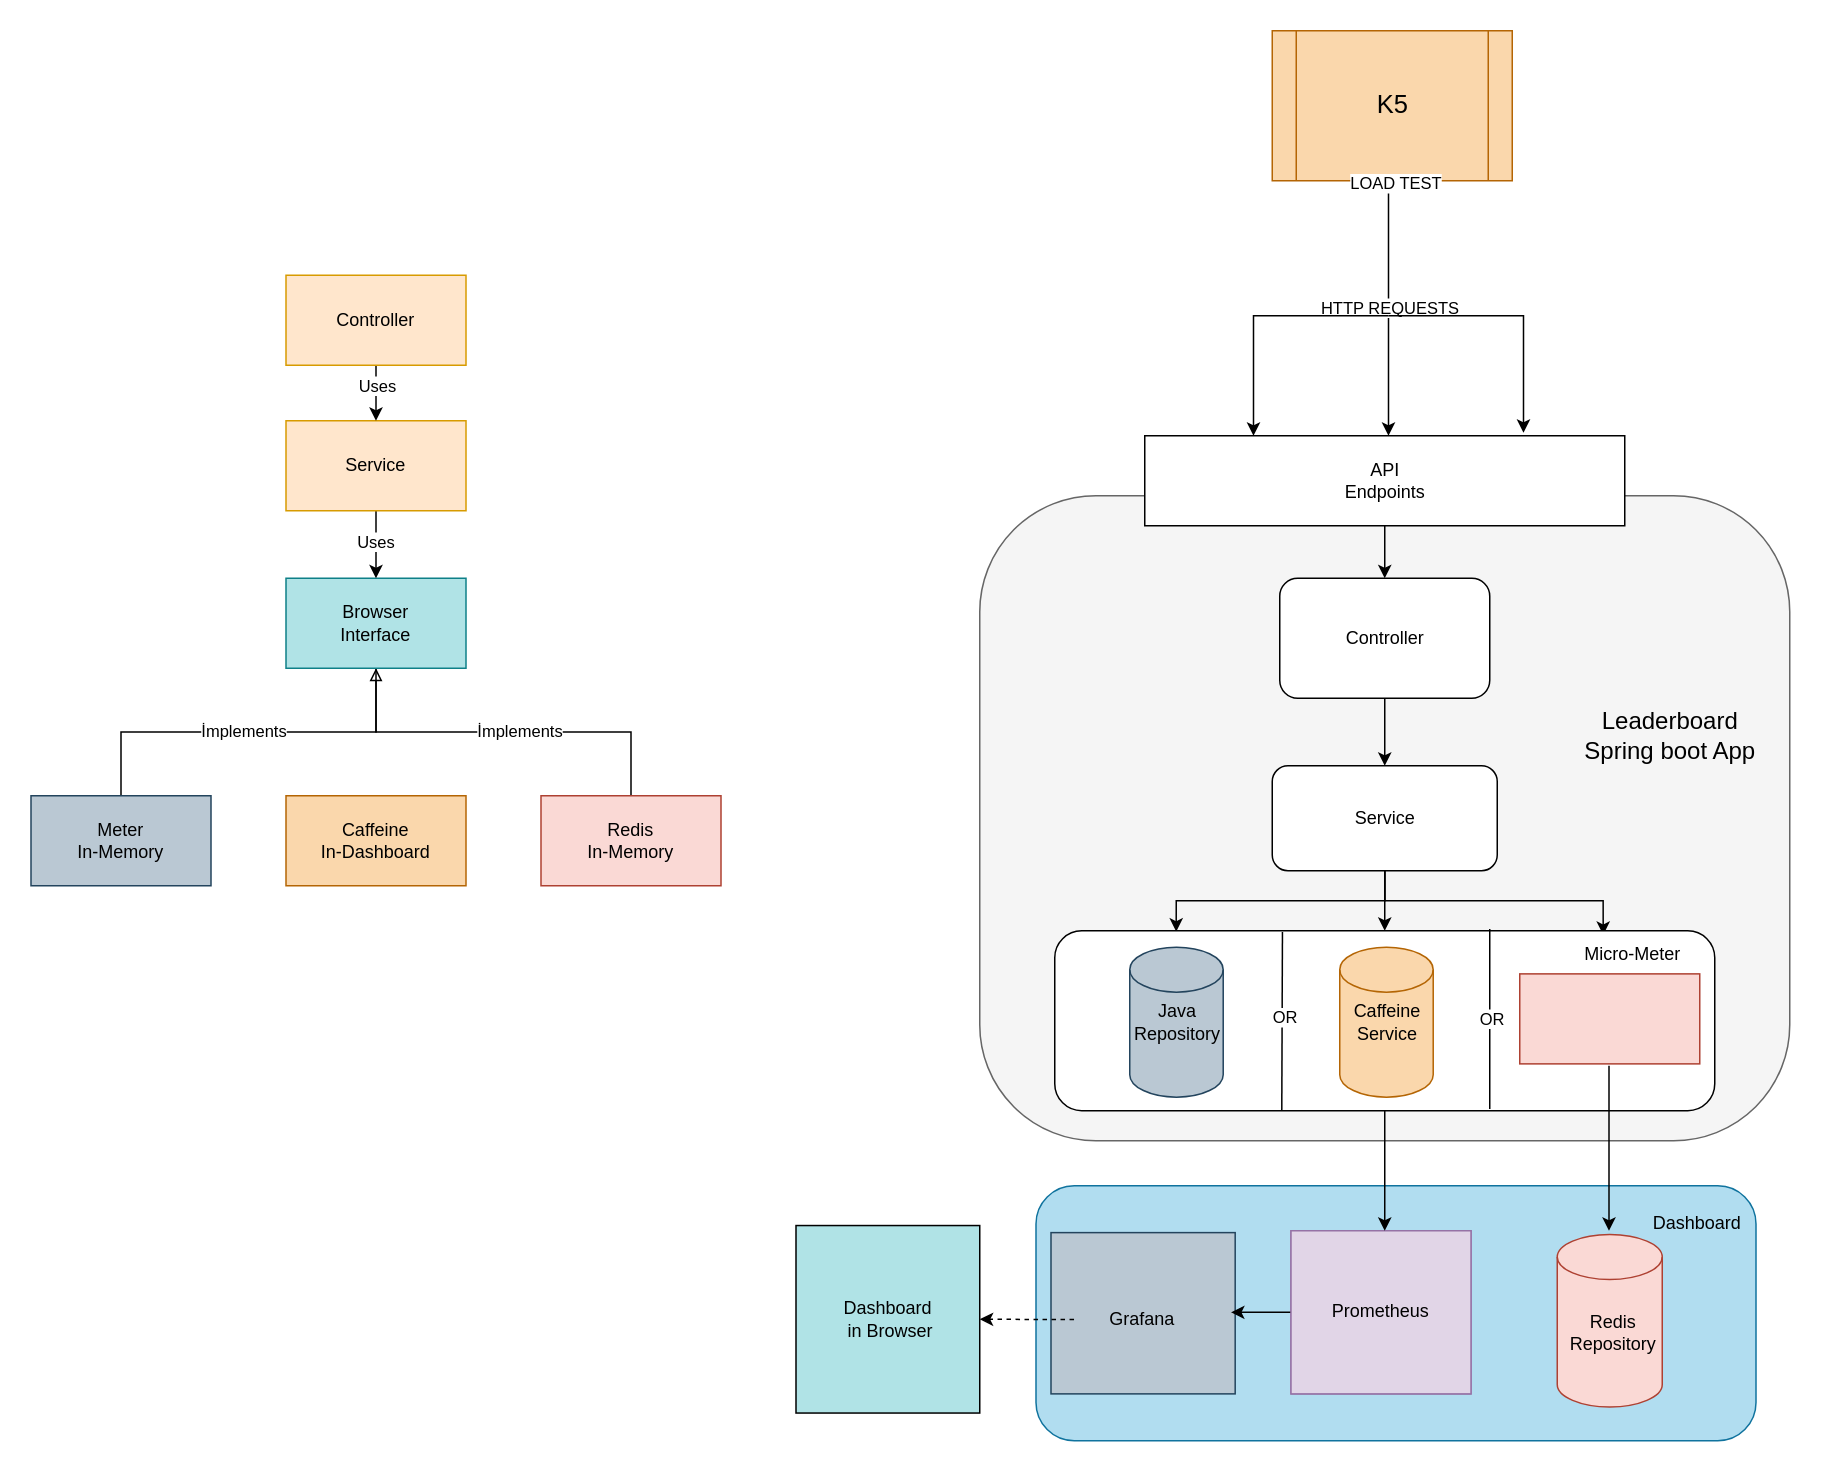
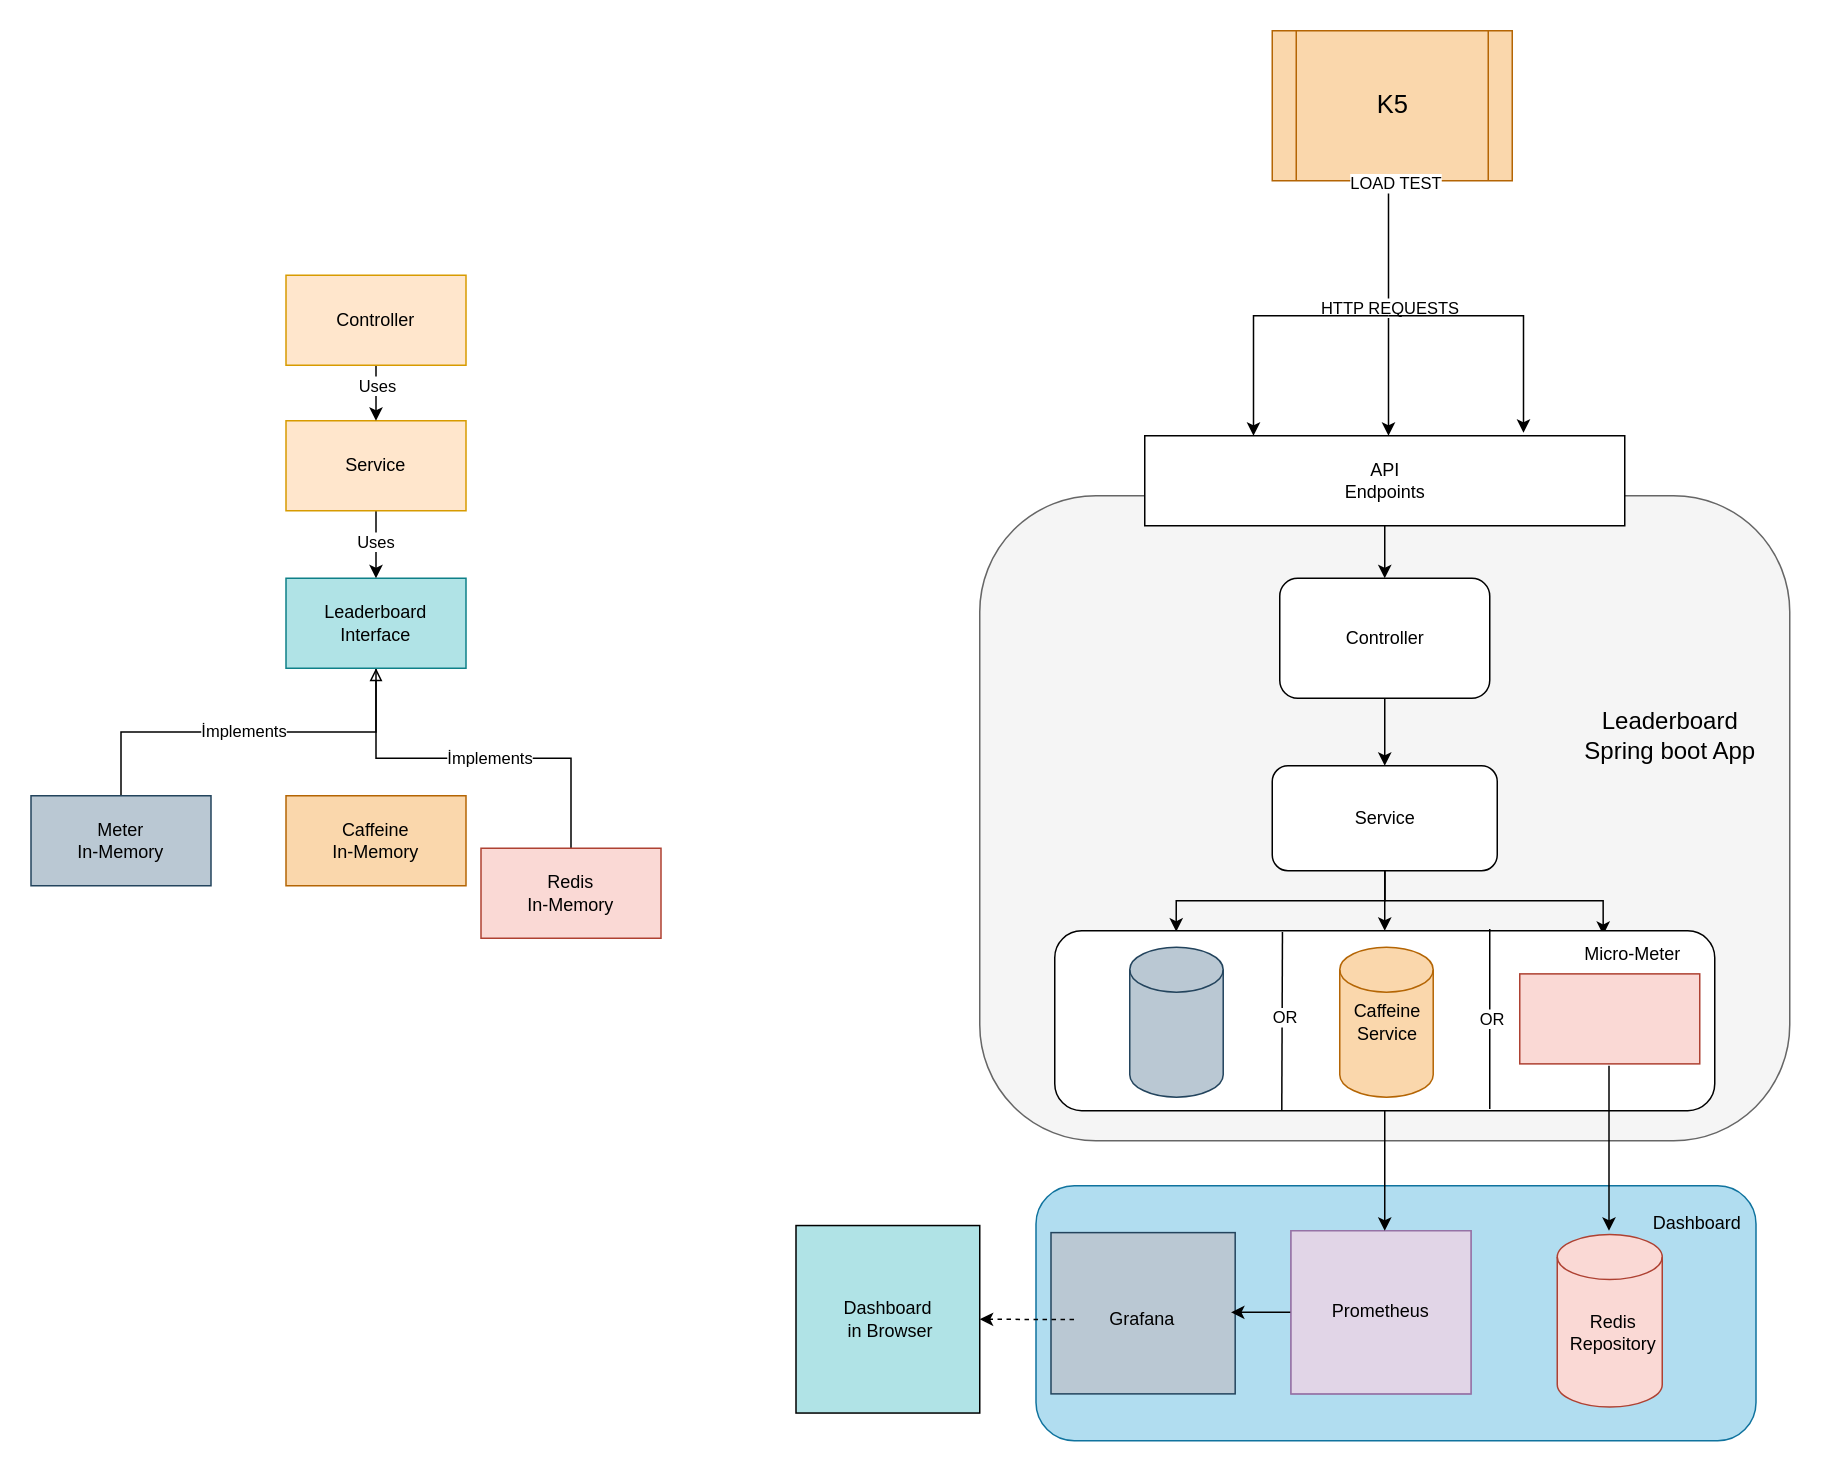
node "Browser Interface": label "Browser Interface" -> "Leaderboard Interface"
node "Caffeine In-Dashboard": label "Caffeine In-Dashboard" -> "Caffeine In-Memory"
node "Redis In-Memory": moved (631, 841) -> (571, 893)
node "Java Repository": removed
